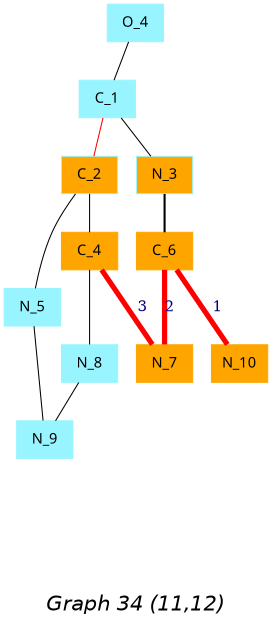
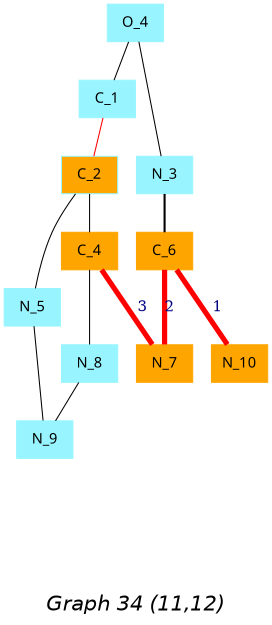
edge "C_1" -- "N_3": now "O_4" -- "N_3"
node "N_3": fillcolor orange -> cadetblue1
